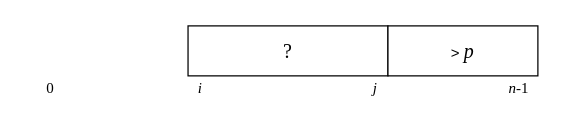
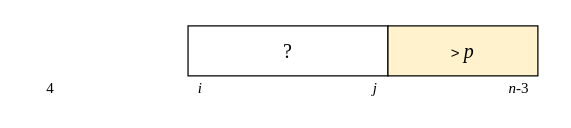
node "> p": fillcolor #ffffff -> #fff2cc
node "0": label "0" -> "4"
node "n-1": label "n-1" -> "n-3"
